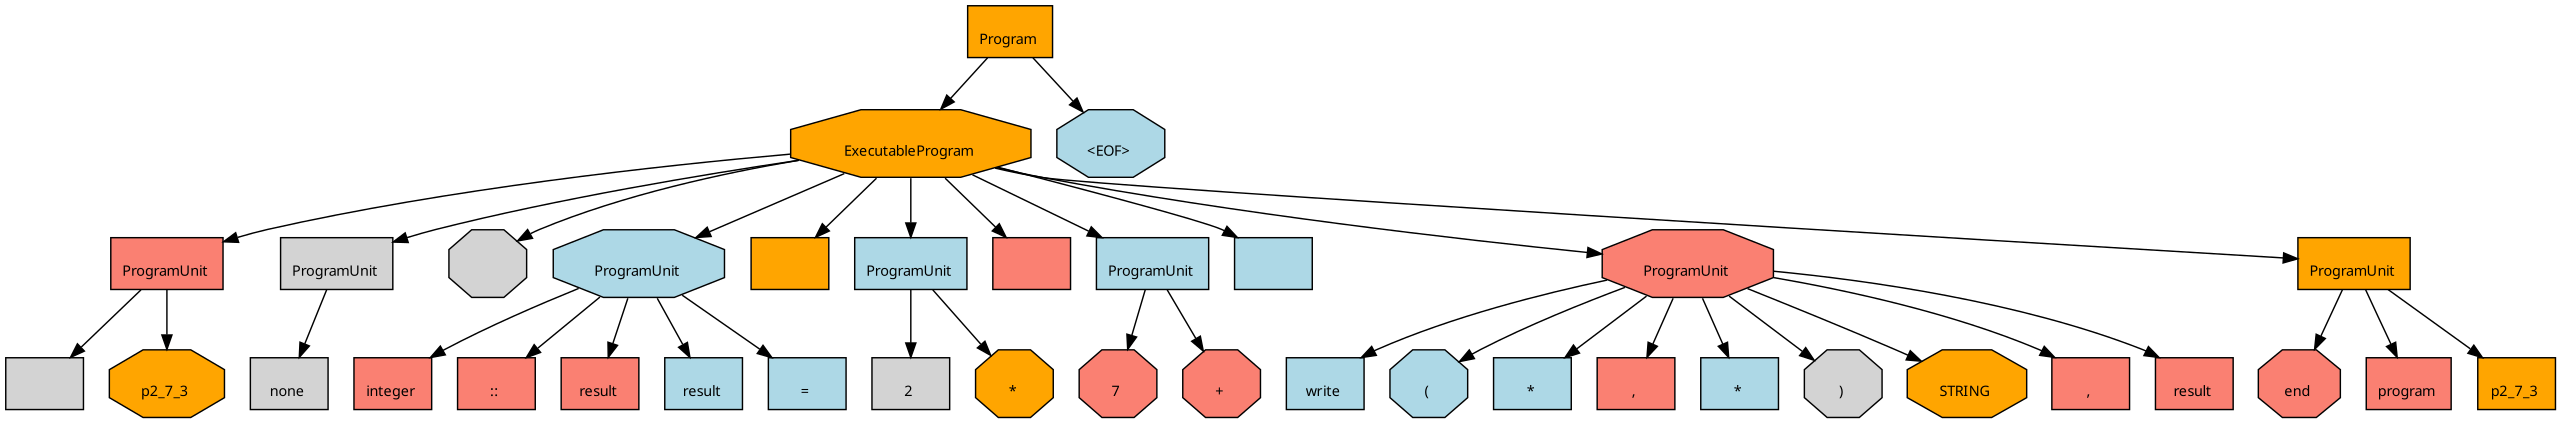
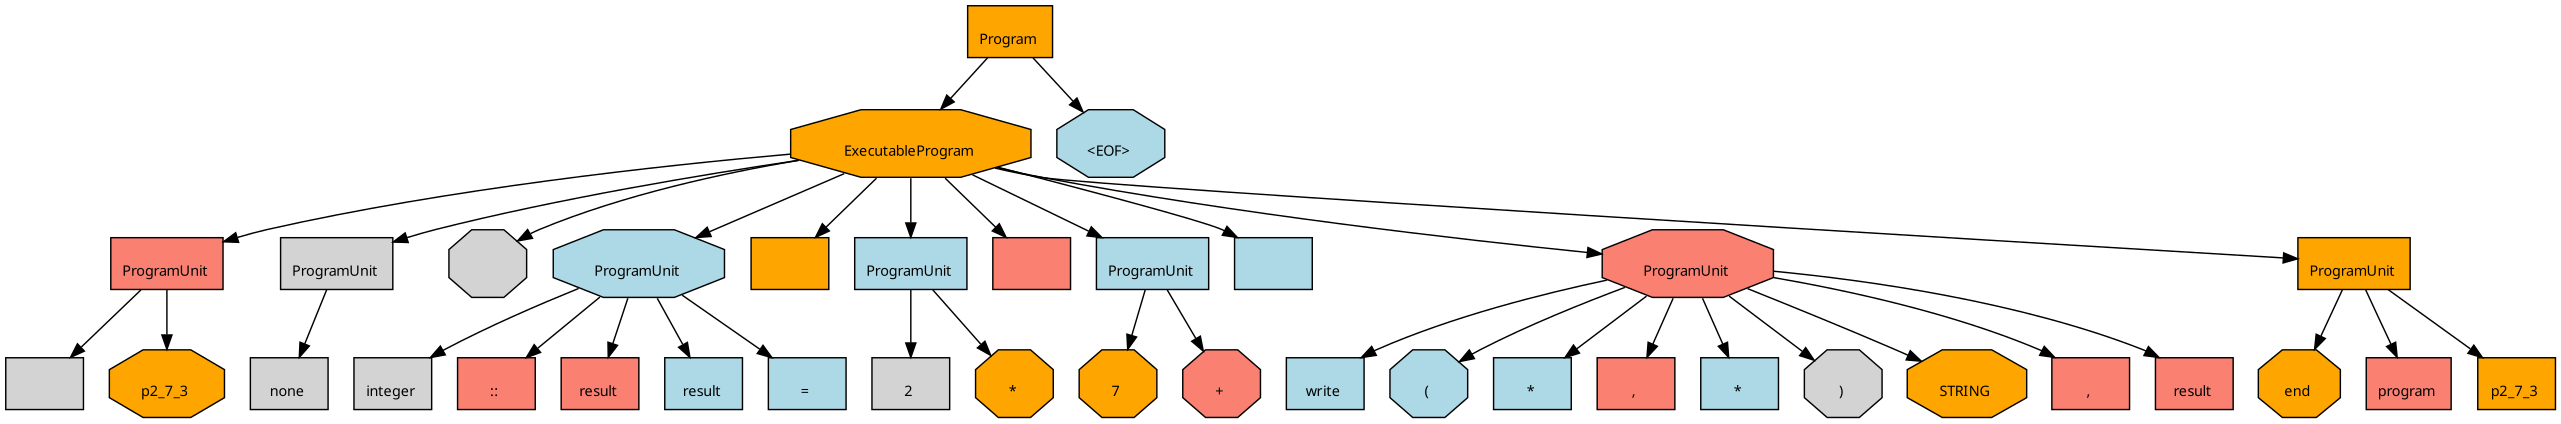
node "integer": fillcolor salmon -> lightgrey
node "7": fillcolor salmon -> orange
node "end": fillcolor salmon -> orange
